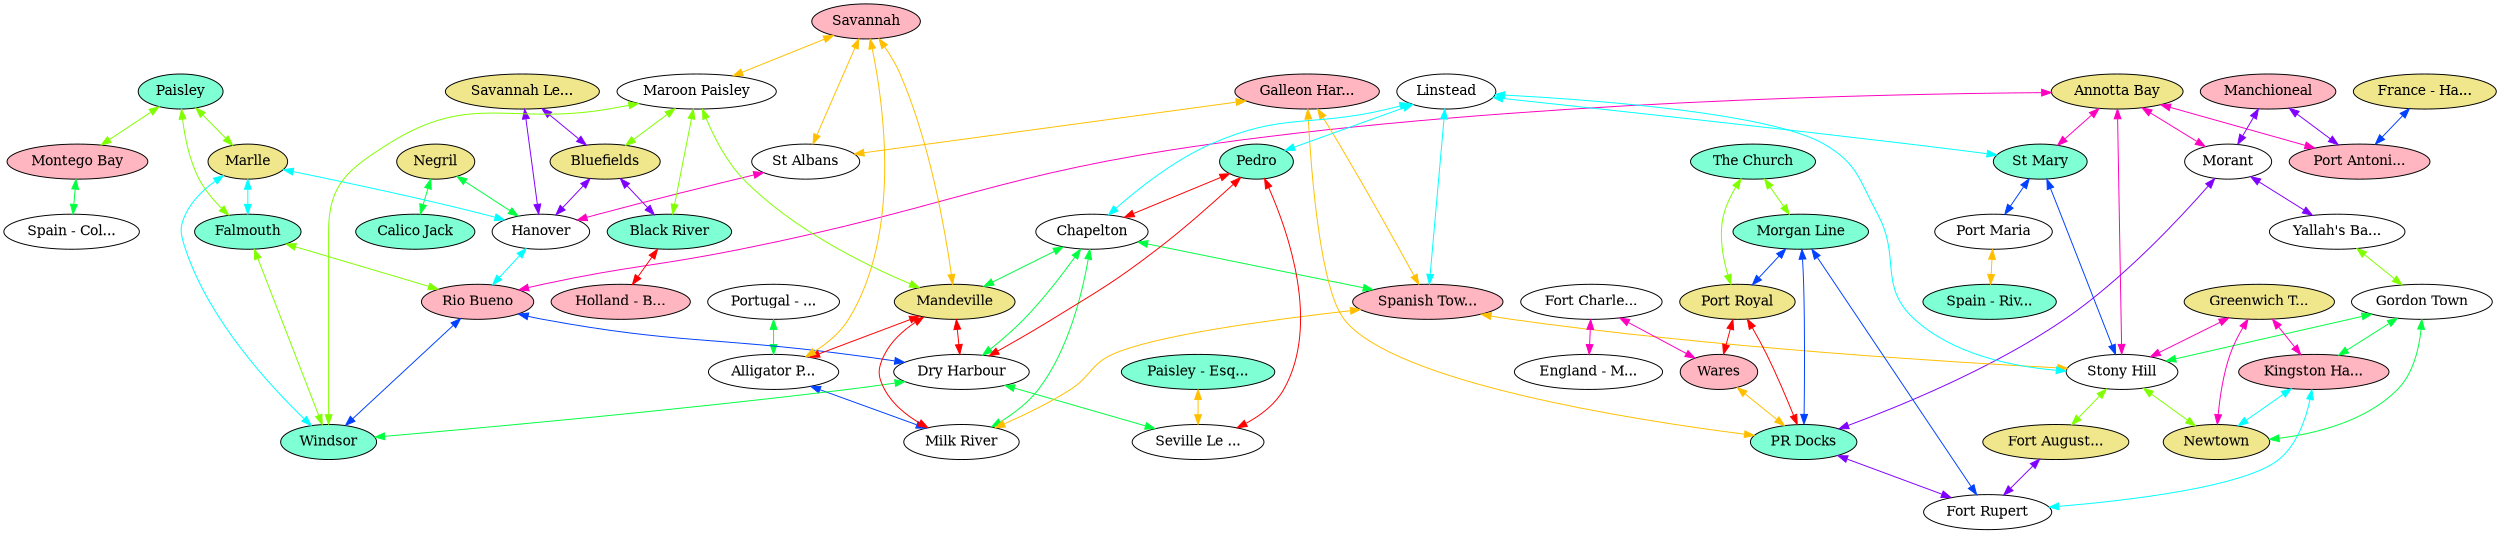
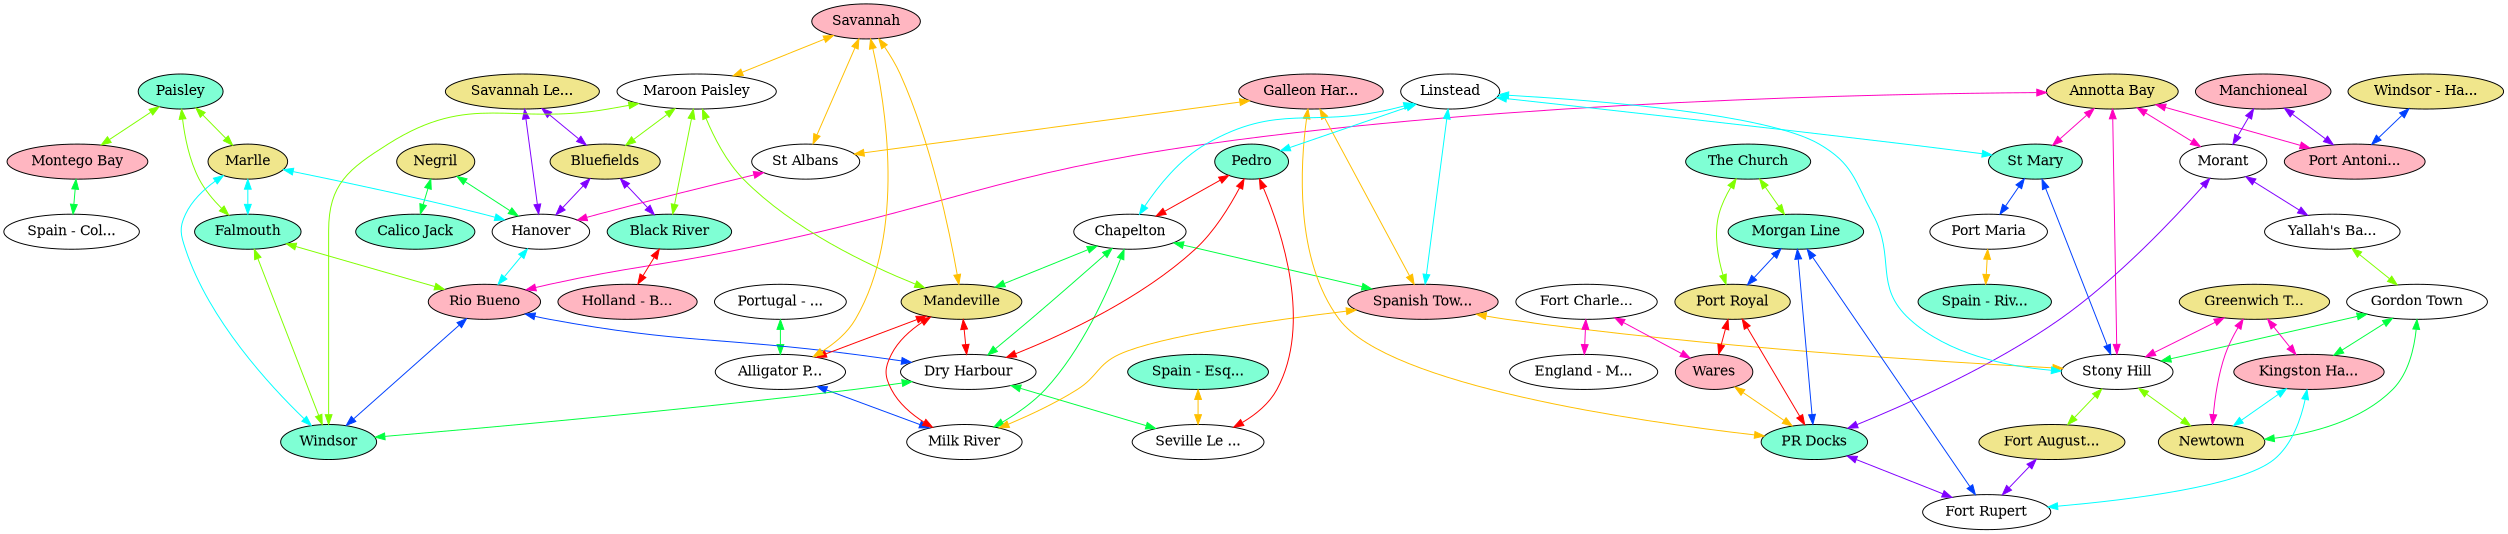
node "France - Ha...": label "France - Ha..." -> "Windsor - Ha..."
node "Paisley - Esq...": label "Paisley - Esq..." -> "Spain - Esq..."
